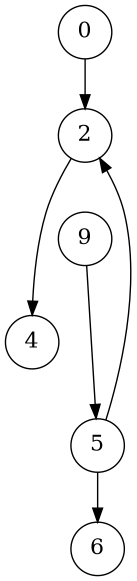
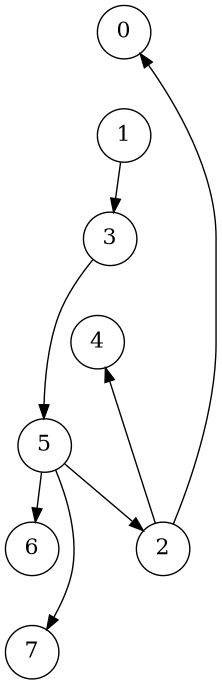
edge "0" -> "2": reversed
node "1": added
node "9": label "9" -> "3"
node "7": added
